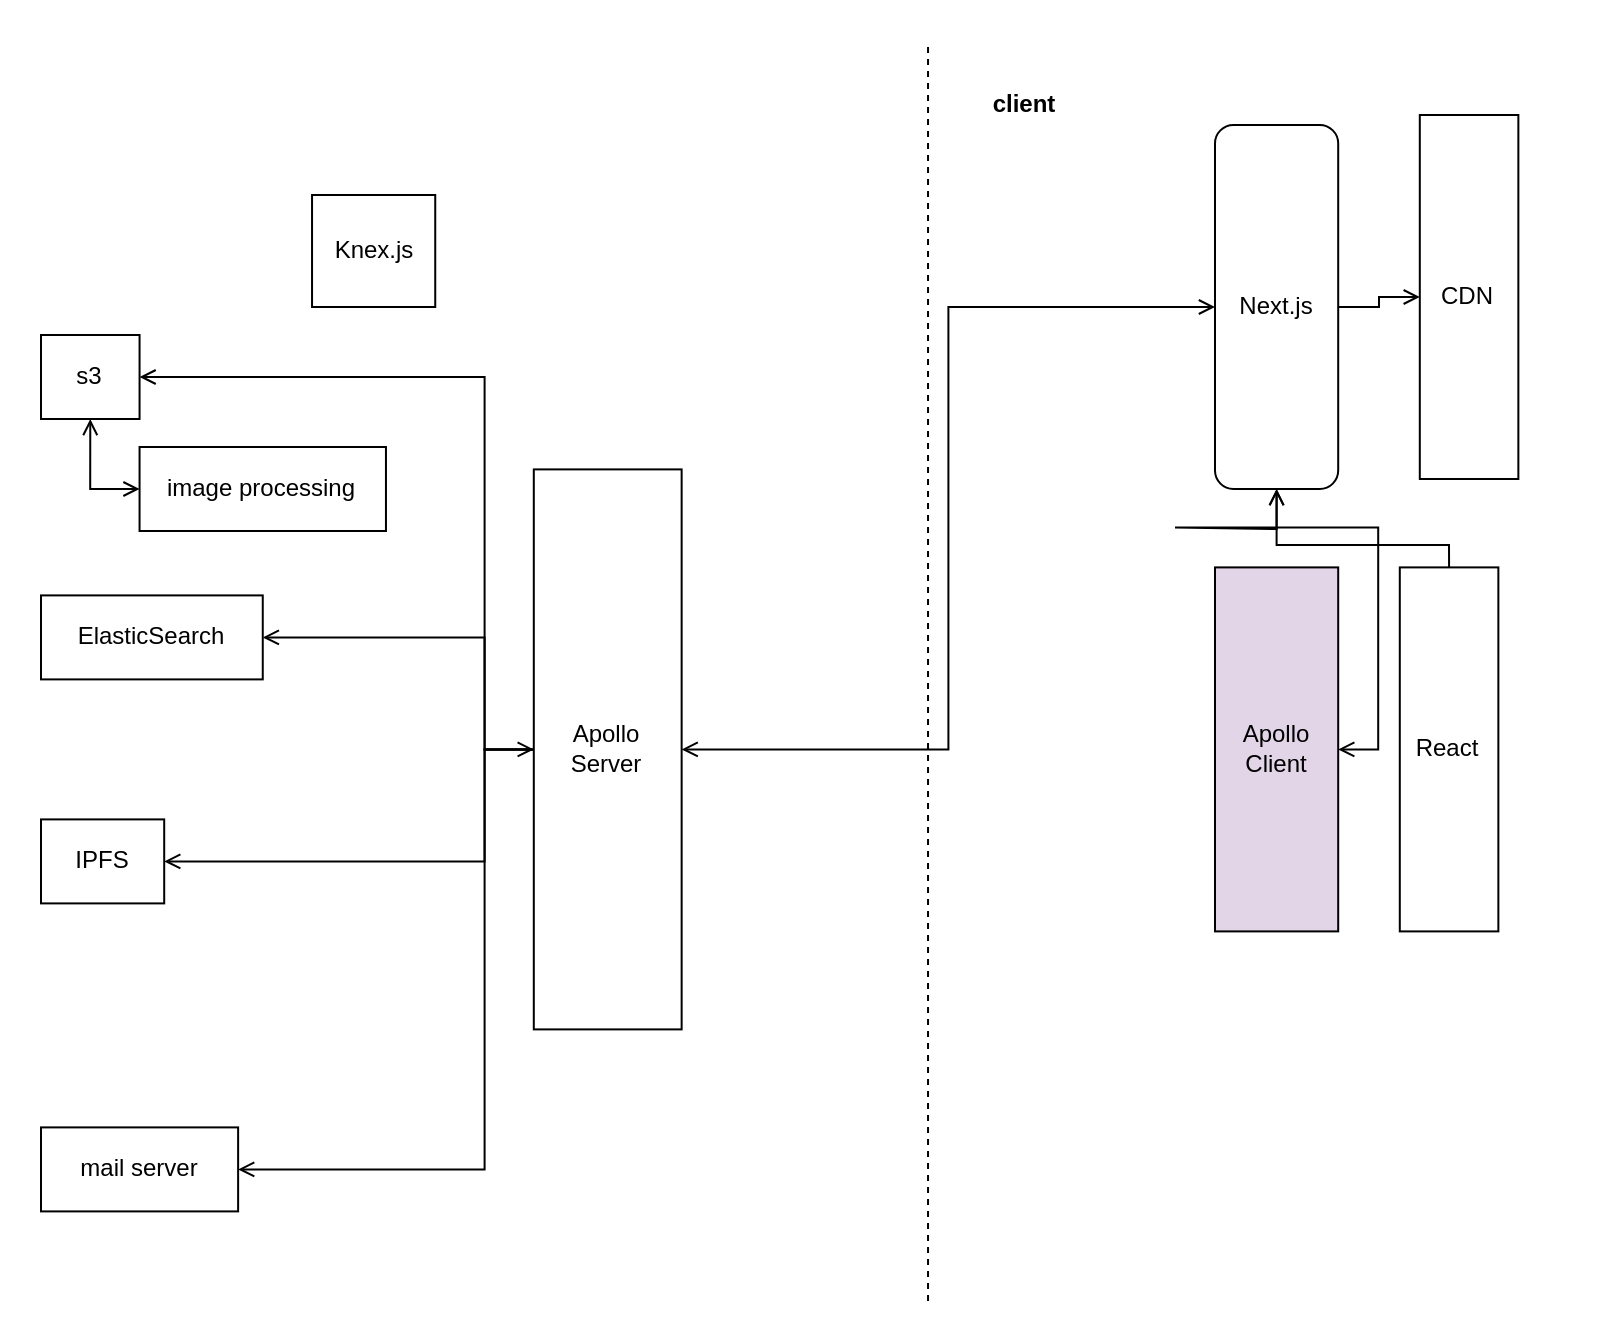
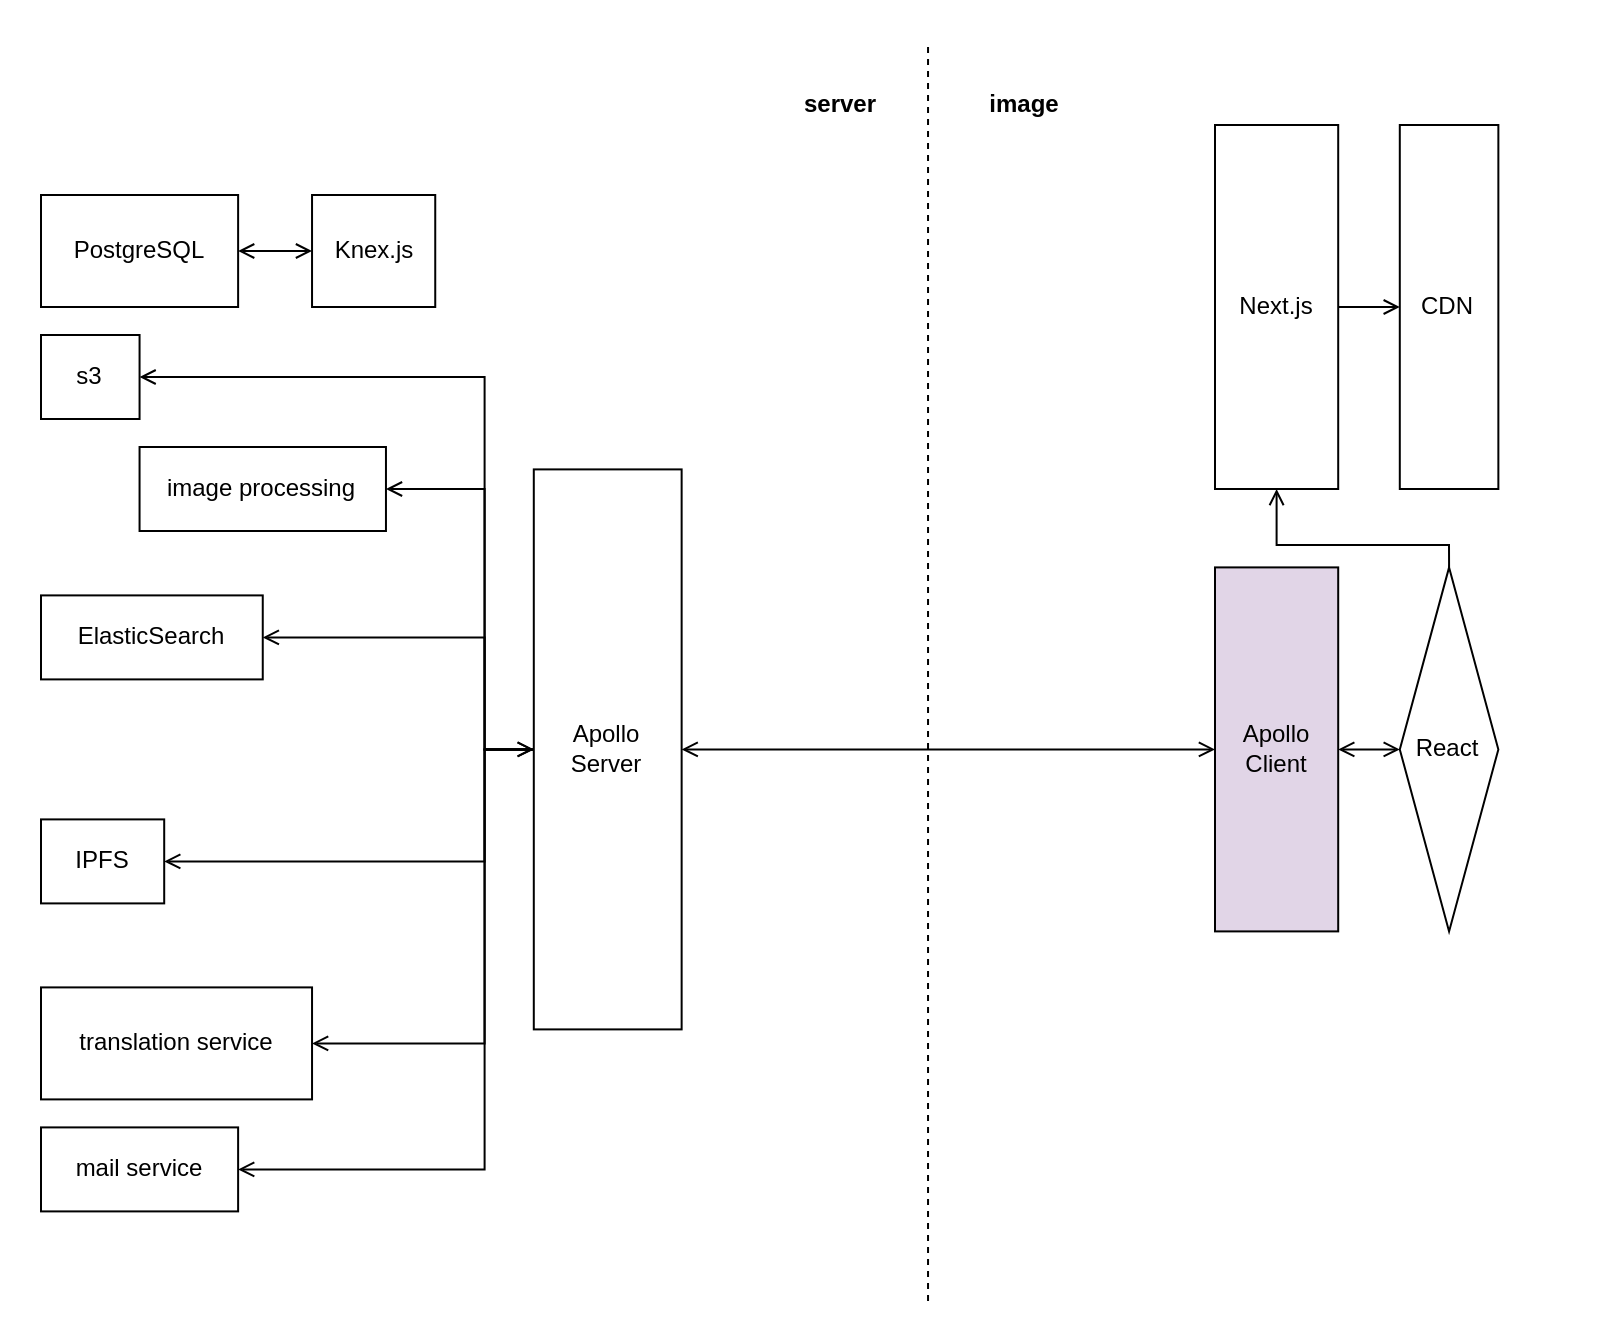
node "server": added
node "client": label "client" -> "image"
node "PostgreSQL": added
edge "PostgreSQL" -- "Knex.js": added
node "CDN": moved (1469, 297) -> (1449, 307)
node "Next.js": shape rounded rectangle -> rectangle
edge "Next.js" -- "Apollo Server": now "Apollo Client" -- "Apollo Server"
edge "s3" -- "image processing": removed
edge "image processing" -- "Apollo Server": added
edge "Next.js" -- "Apollo Client": now "React" -- "Apollo Client"
node "React": shape rectangle -> diamond
node "translation service": added
edge "Apollo Server" -> "translation service": added
node "mail server": label "mail server" -> "mail service"
